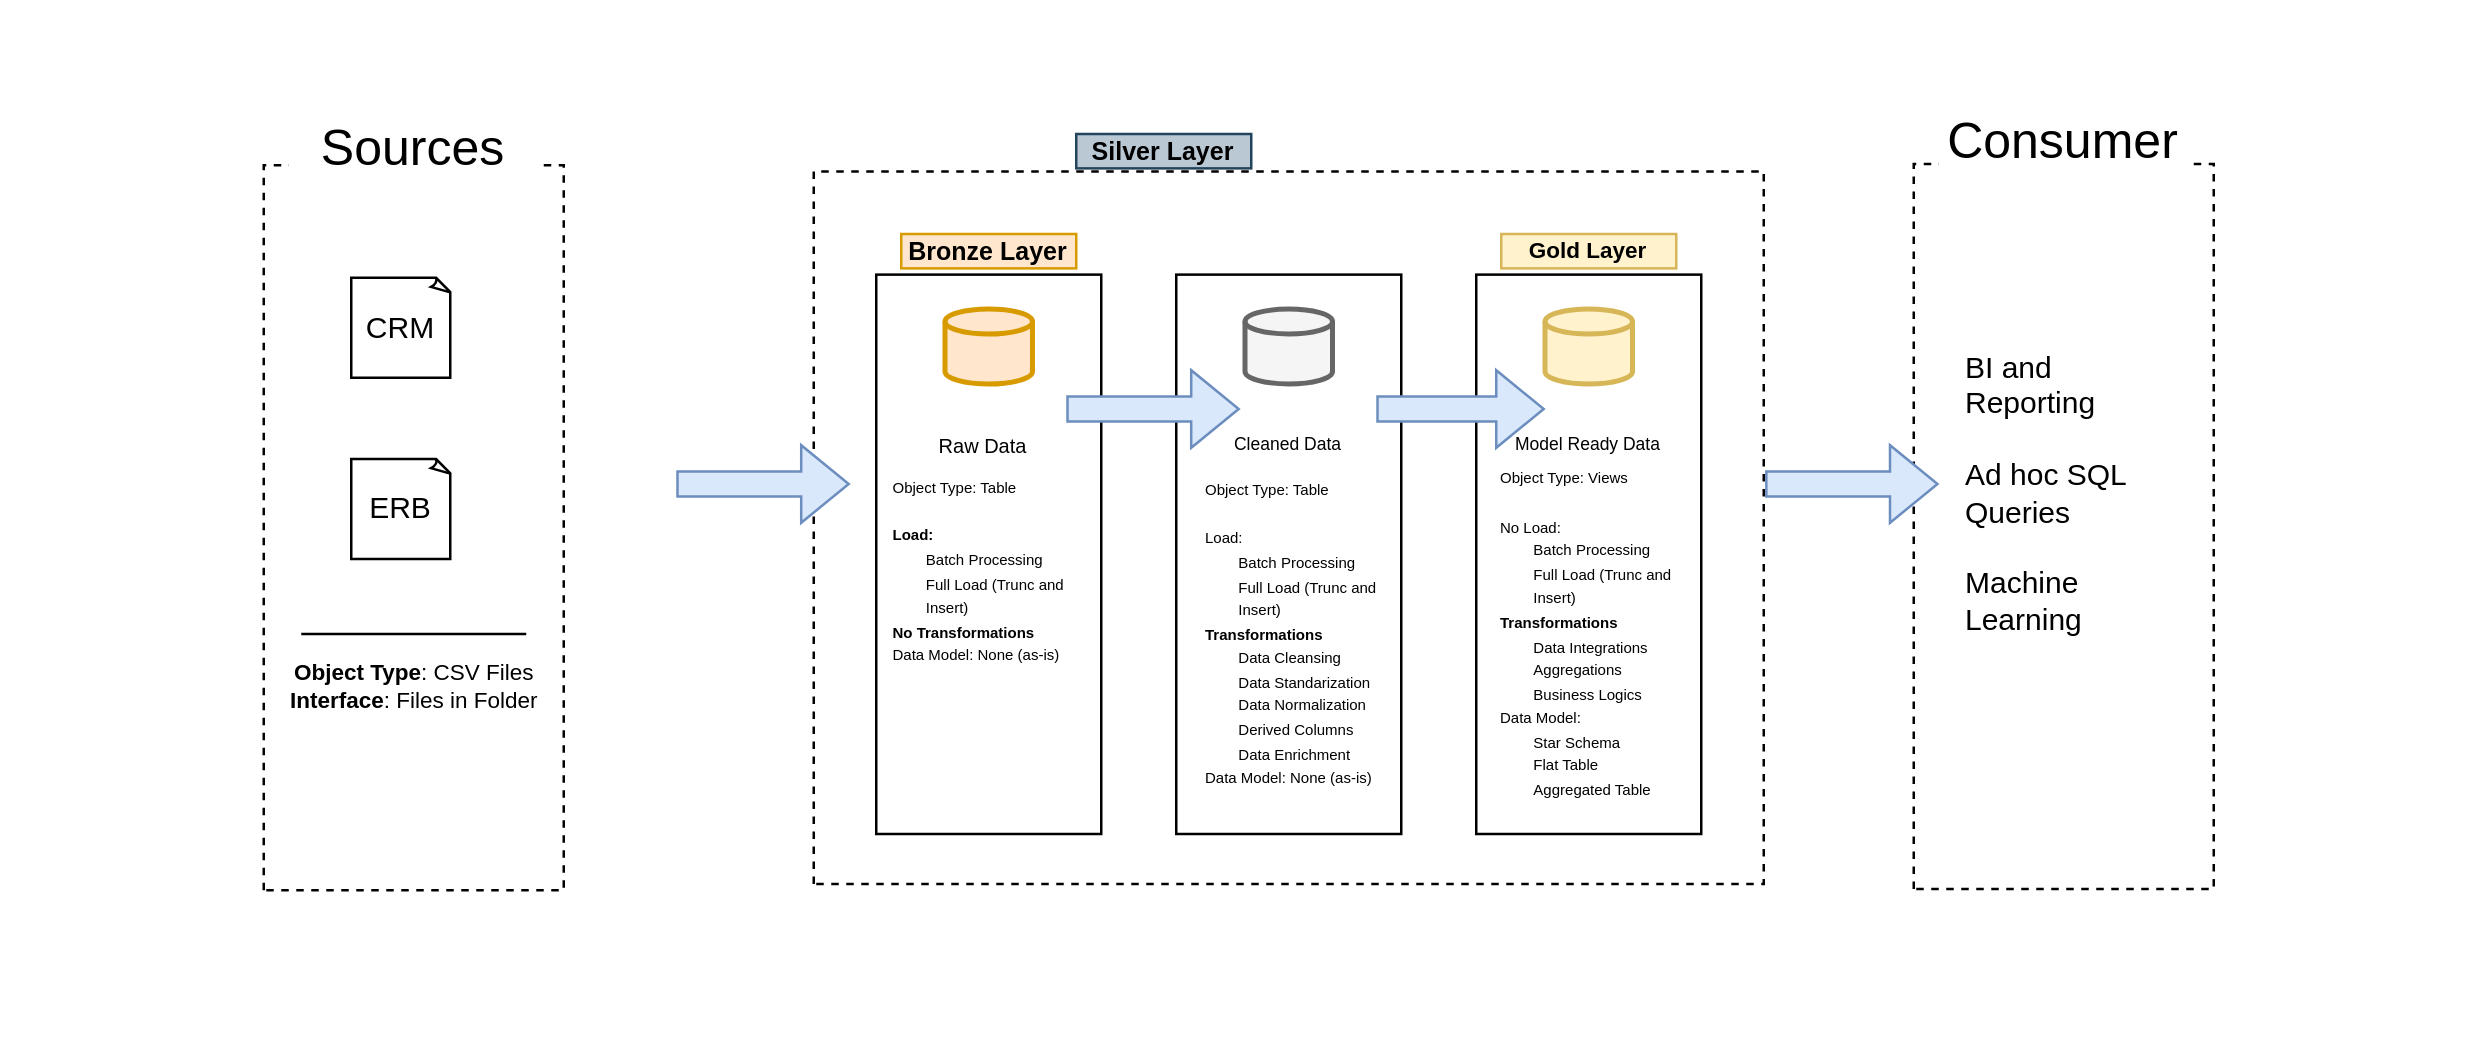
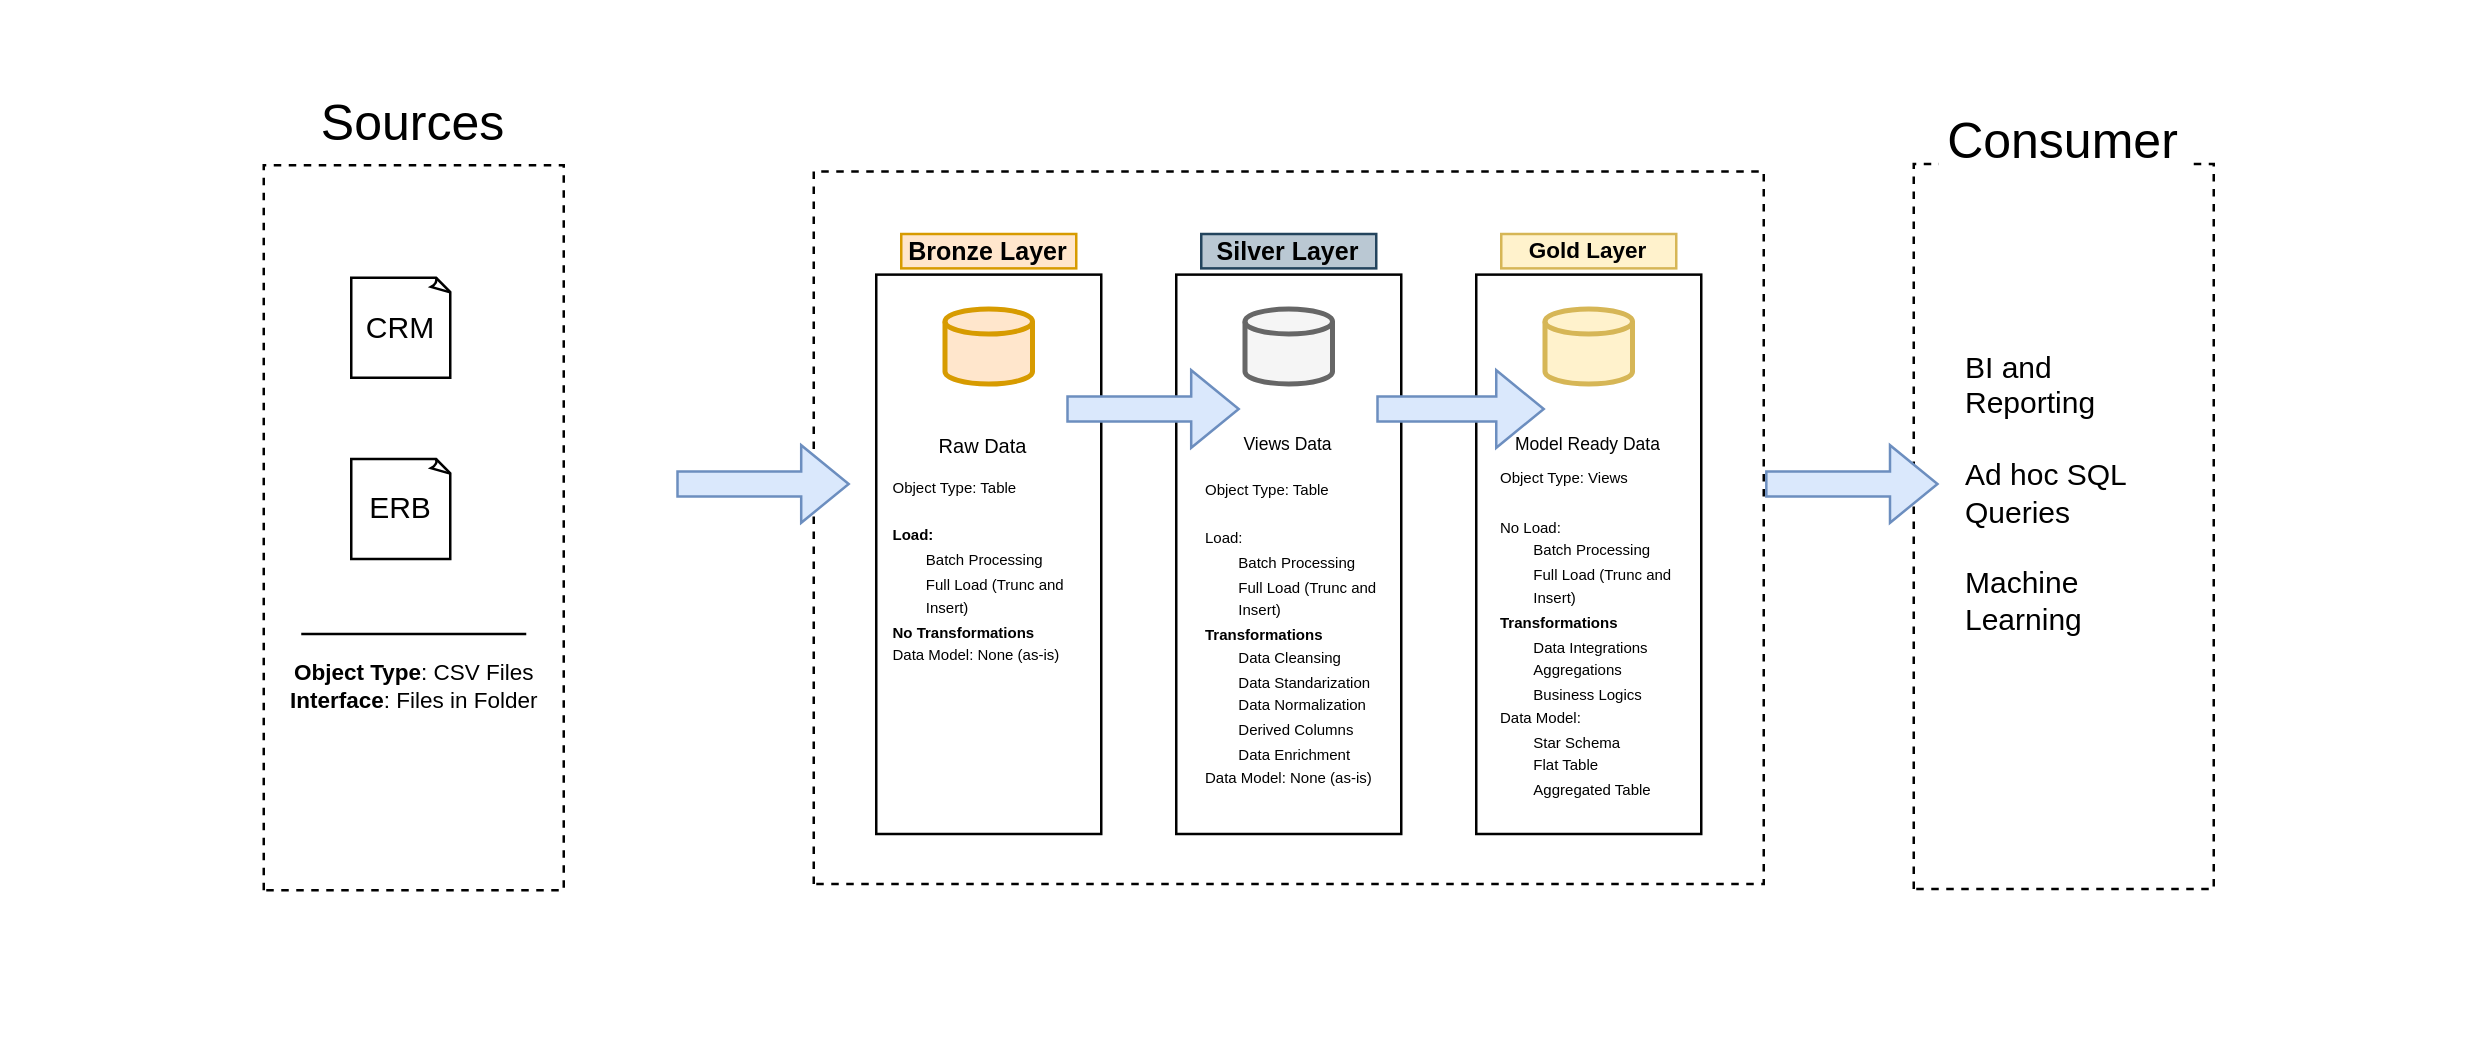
node "Sources": moved (414, 146) -> (414, 121)
node "Silver Layer": moved (1164, 151) -> (1289, 251)
node "Cleaned Data": label "Cleaned Data" -> "Views Data"
